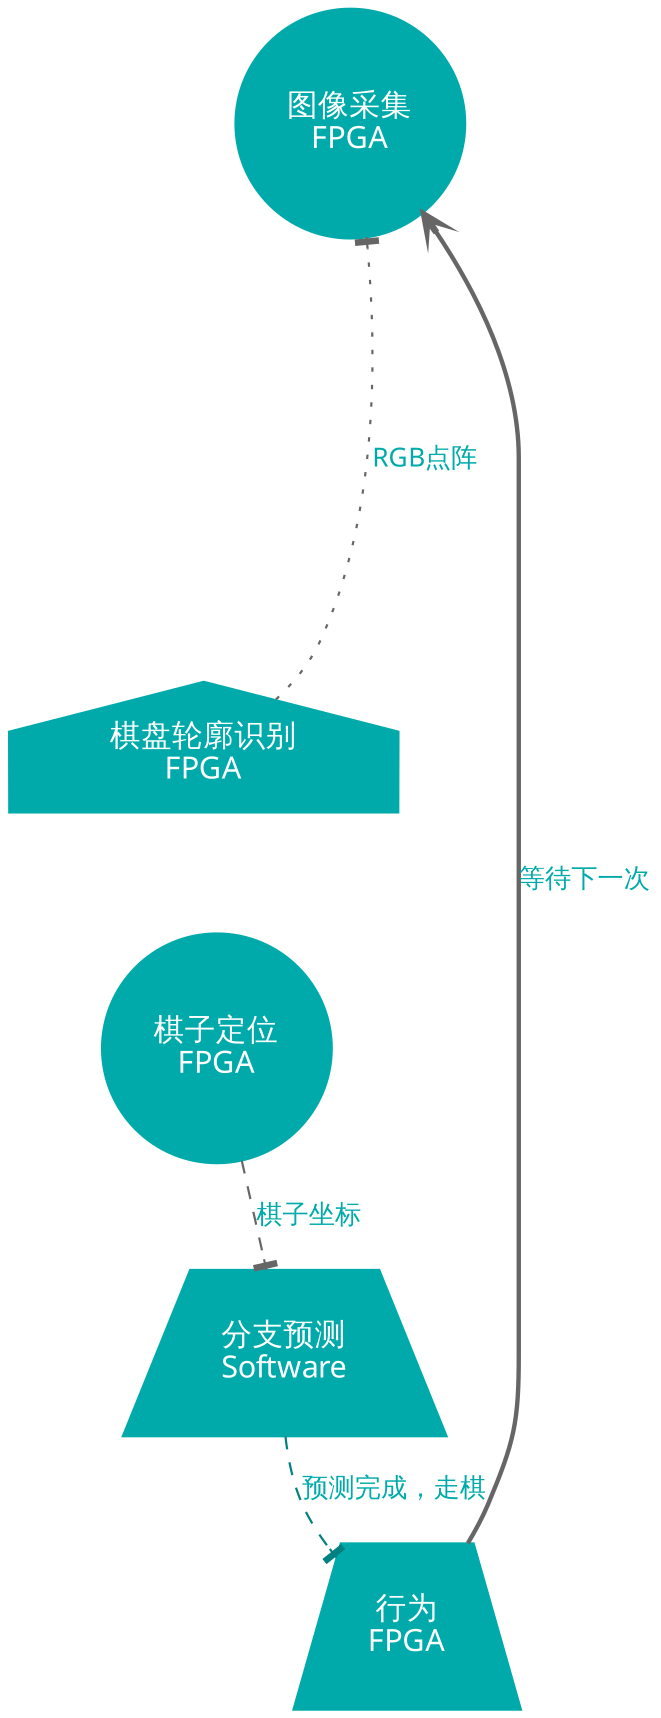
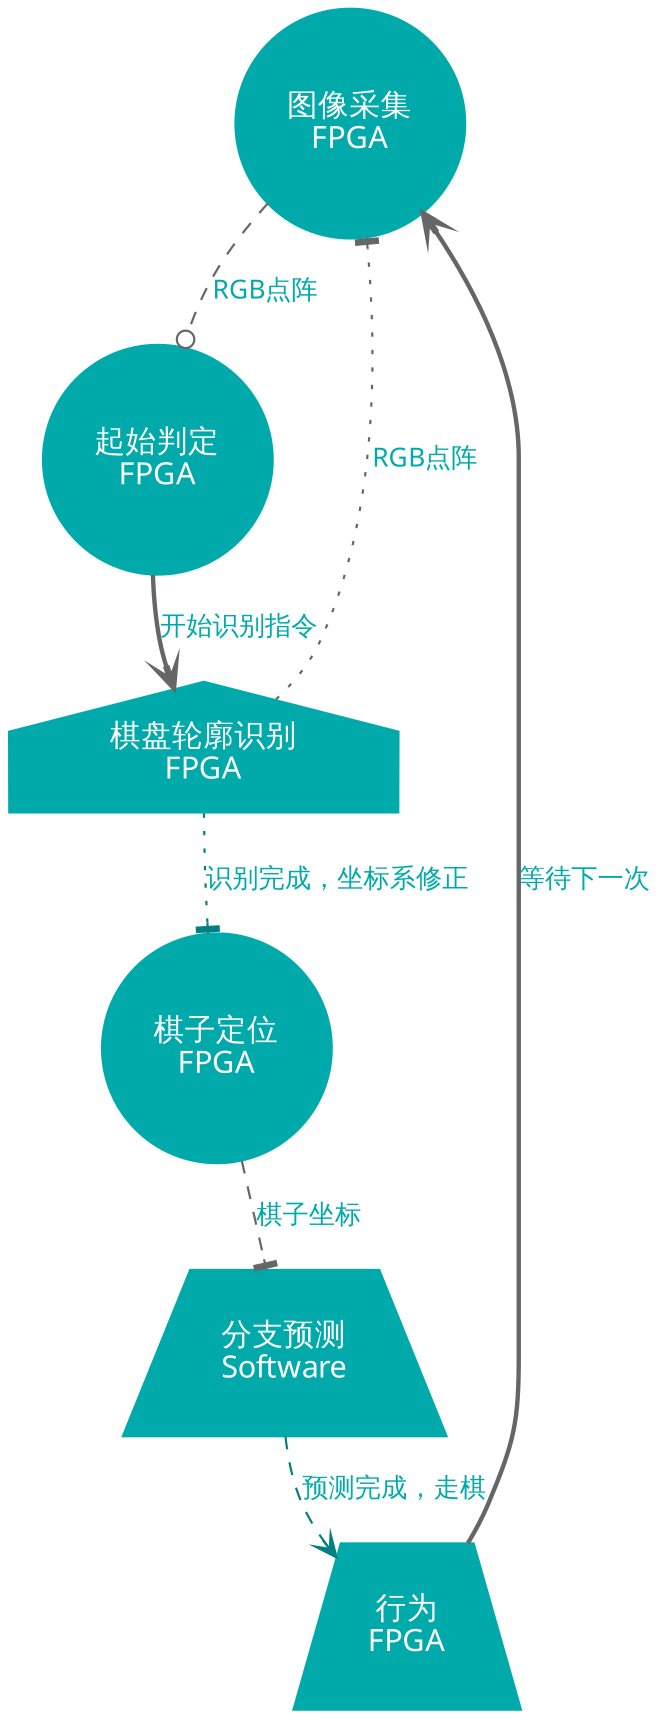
node "起始判定 FPGA": added
edge "棋盘轮廓识别 FPGA" -> "棋子定位 FPGA": added, label "识别完成，坐标系修正"
edge "分支预测 Software" -> "行为 FPGA": arrowhead tee -> vee
